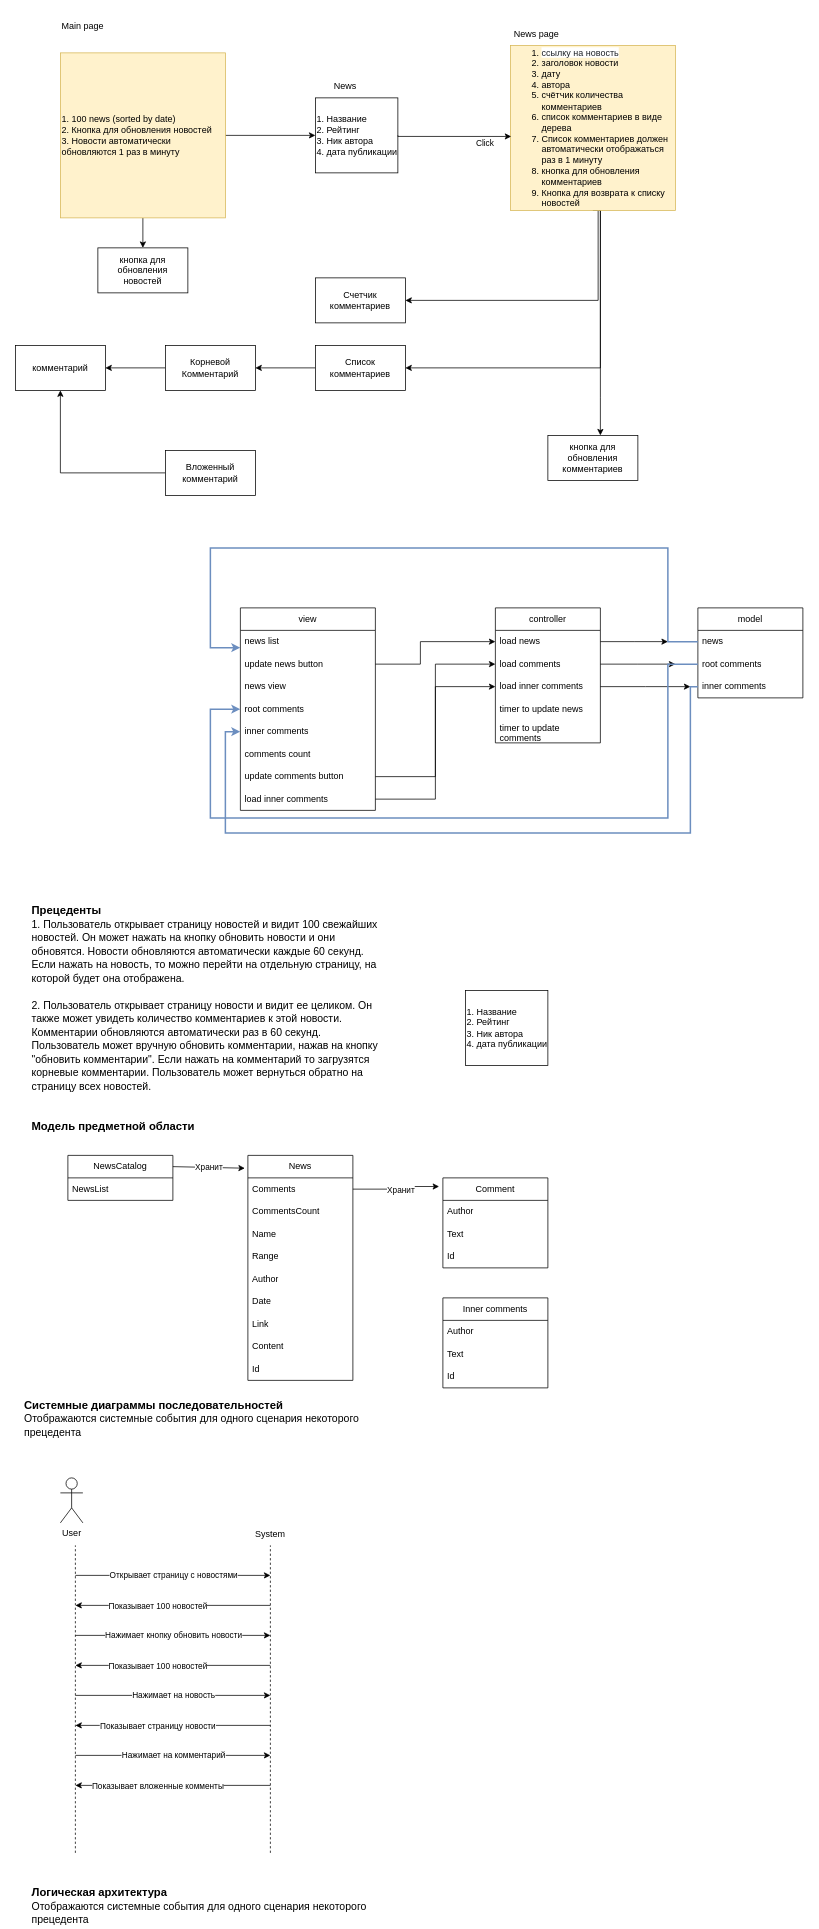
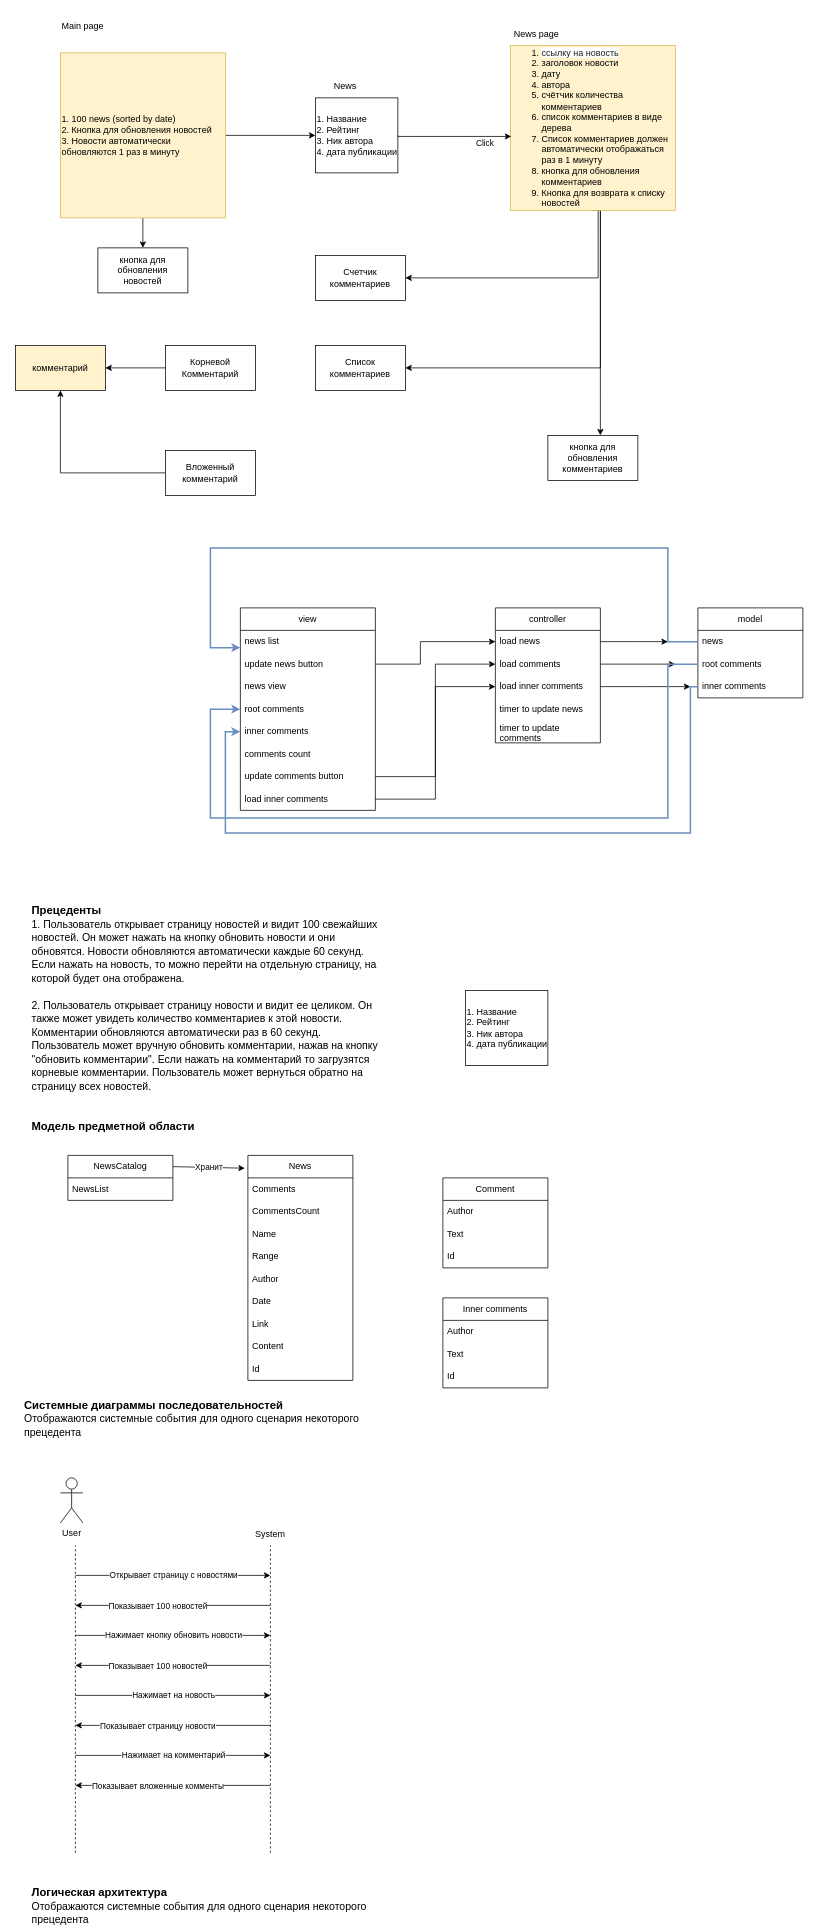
node "Счетчик комментариев": moved (360, 300) -> (360, 278)
node "комментарий": fillcolor #ffffff -> #fff2cc
edge "Список комментариев" -> "Корневой Комментарий": removed
edge "Comments" -> "Comment": removed, label "Хранит"
